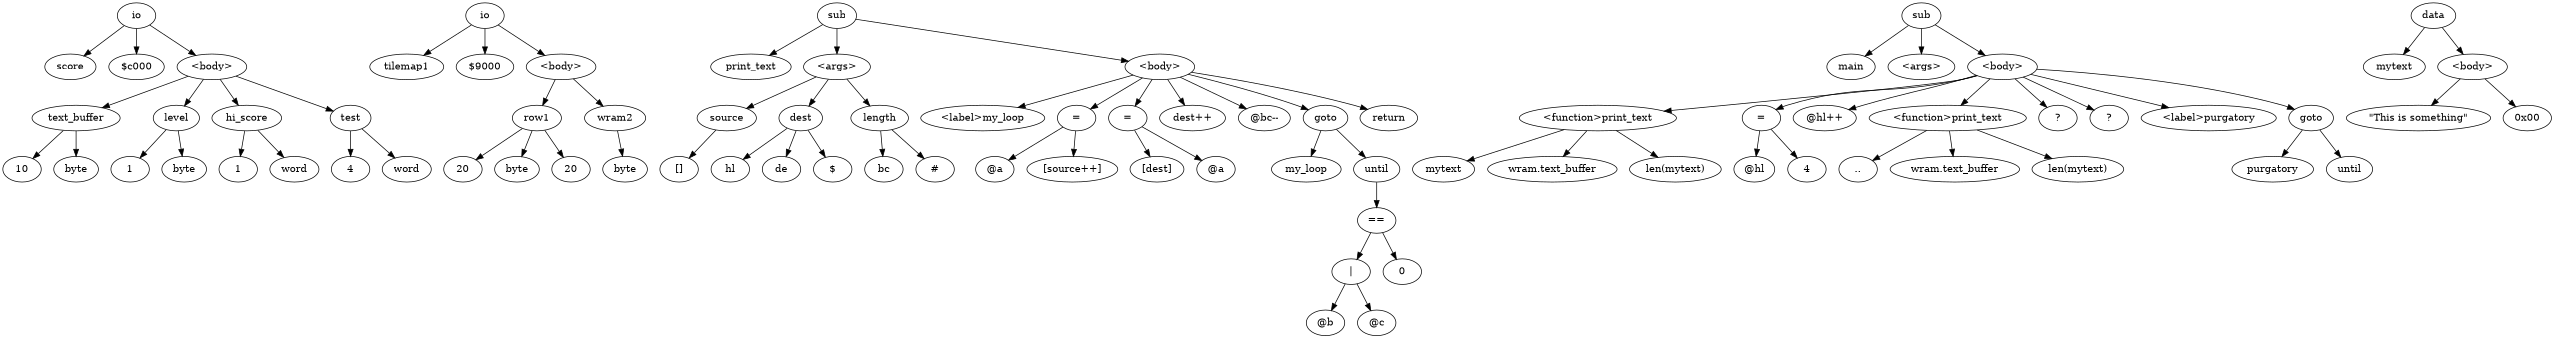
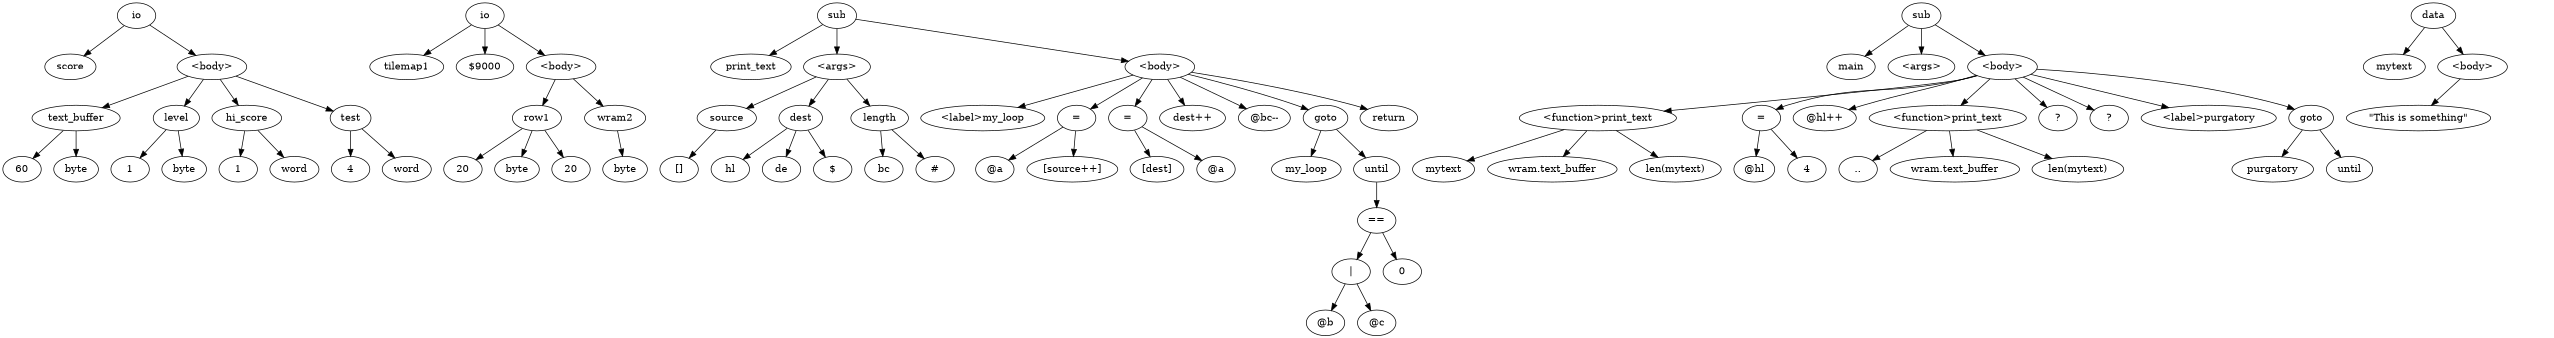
node "$c000": removed
node "0x00": removed
node "10": label "10" -> "60"
